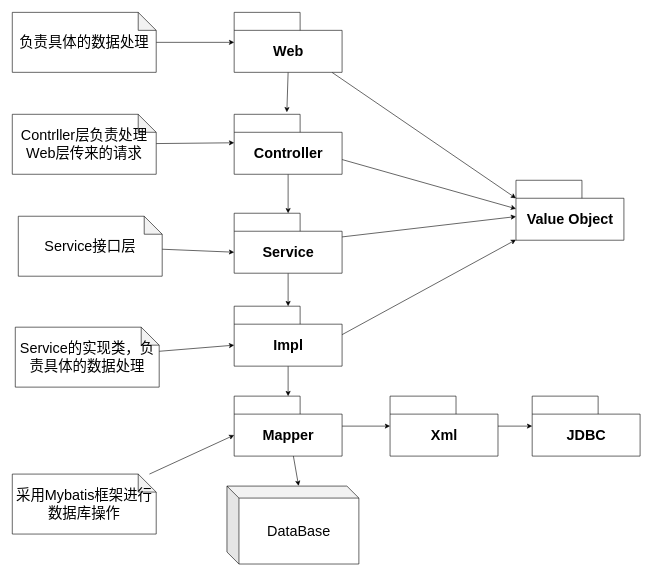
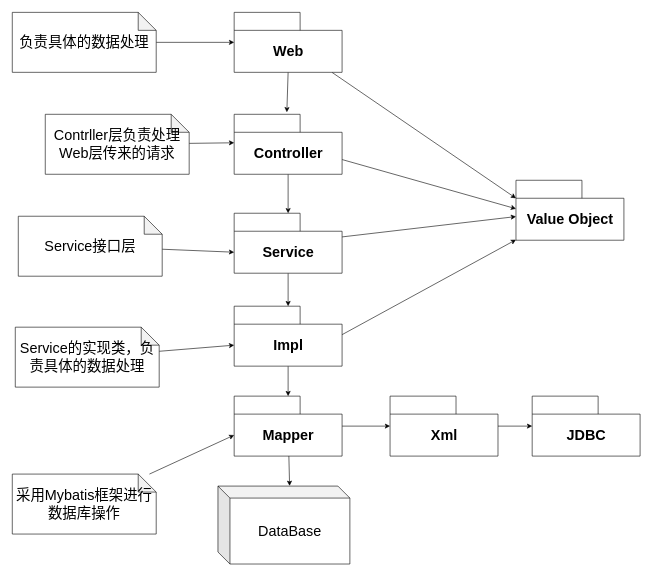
node "Contrller层负责处理Web层传来的请求": moved (84, 144) -> (117, 144)
node "DataBase": moved (293, 525) -> (284, 525)
